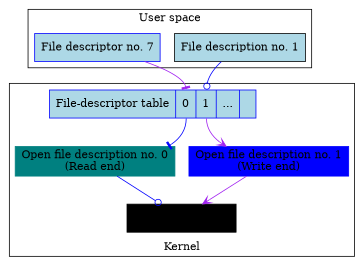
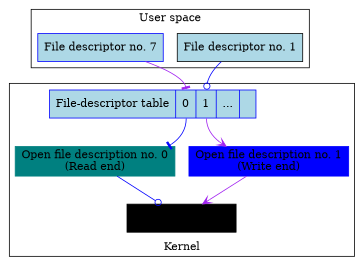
node "File description no. 1": label "File description no. 1" -> "File descriptor no. 1"
